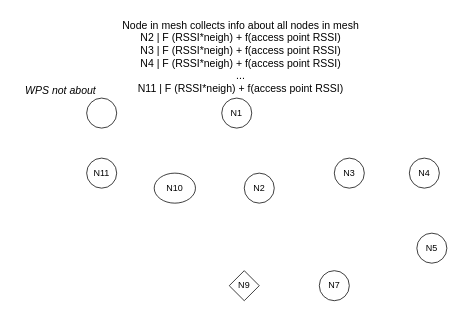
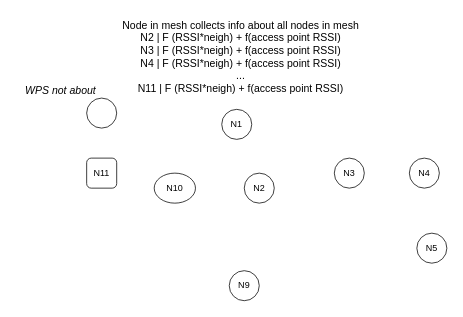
node "N1": moved (237, 113) -> (237, 124)
node "N11": shape ellipse -> rounded rectangle
node "N9": shape diamond -> ellipse
node "N7": removed
